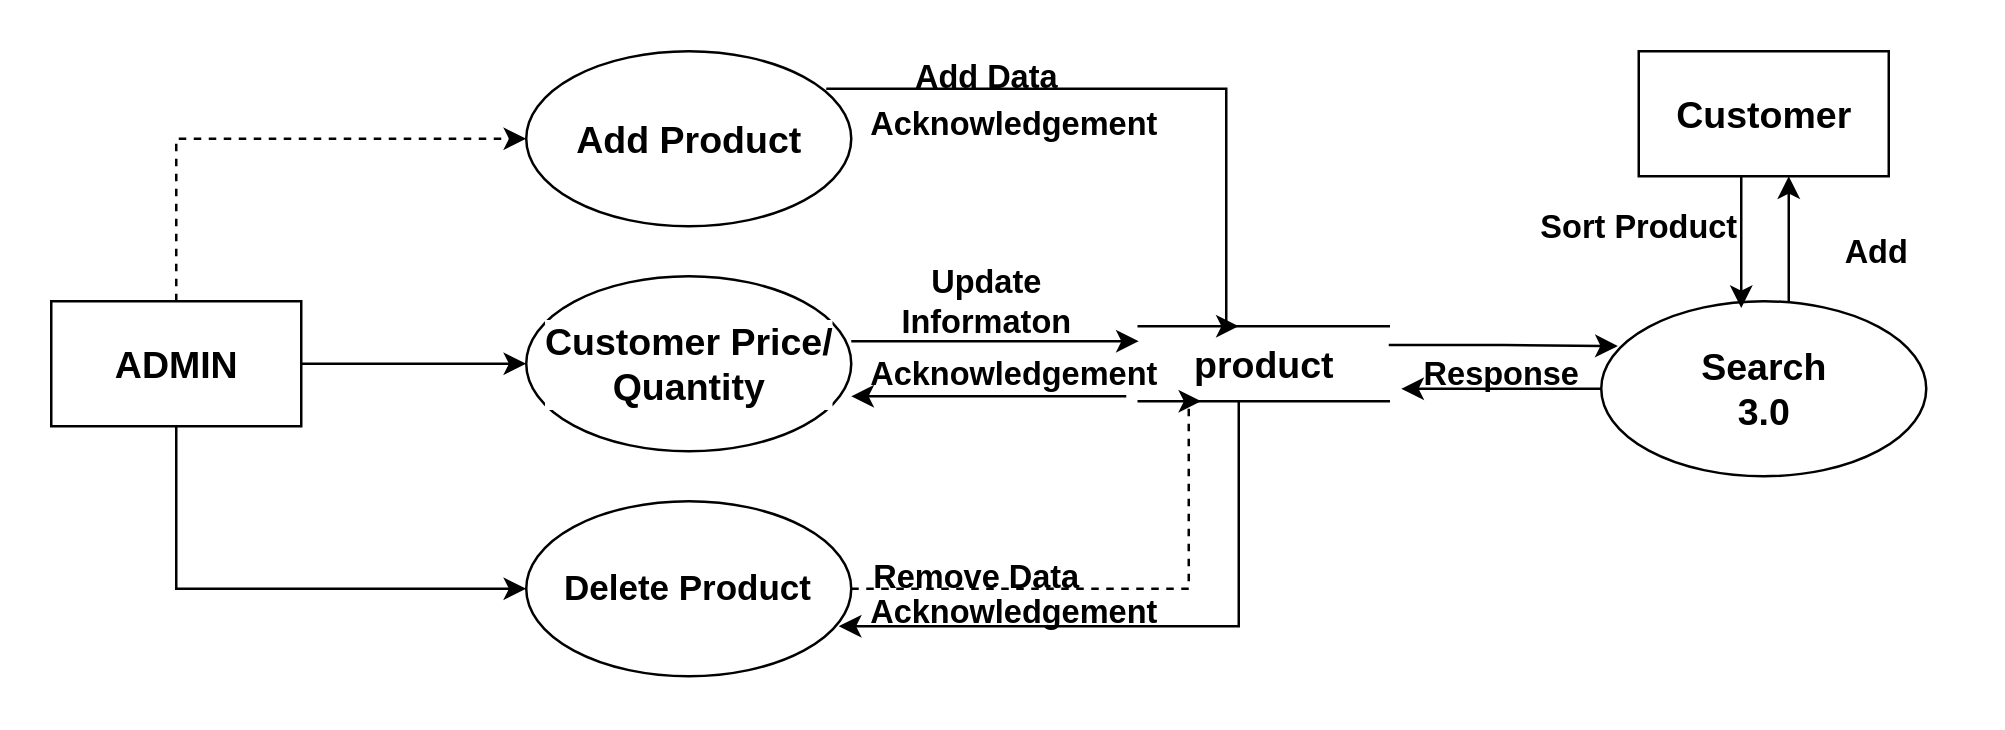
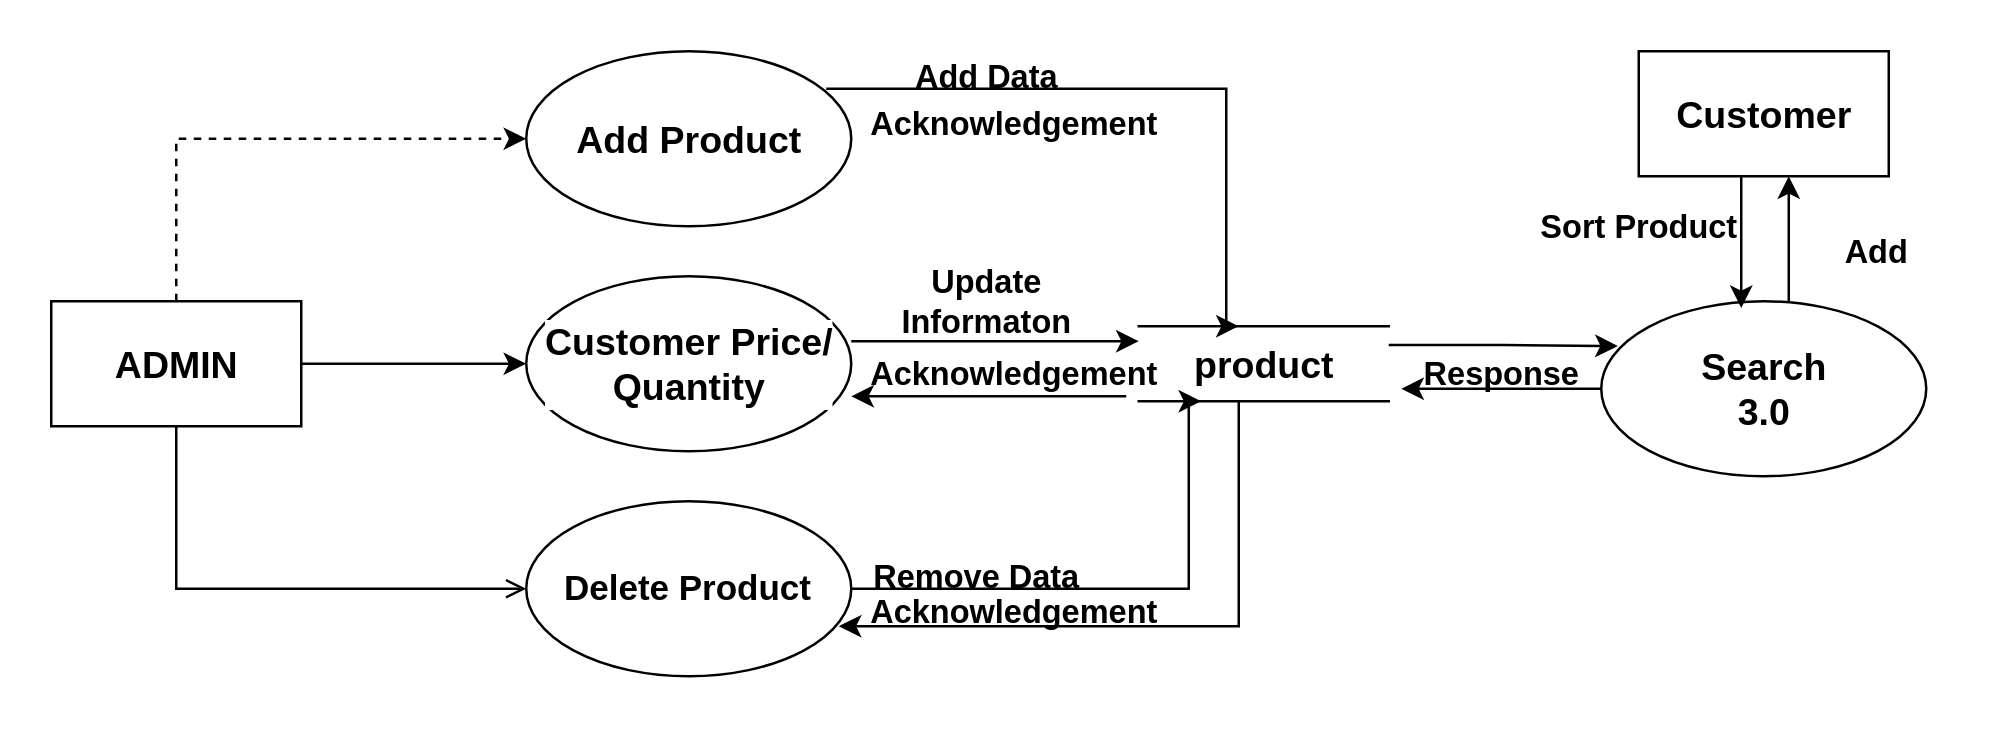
edge "ADMIN" -> "Delete Product": arrowhead classic -> open
edge "Delete Product" -> "product": style dashed -> solid
